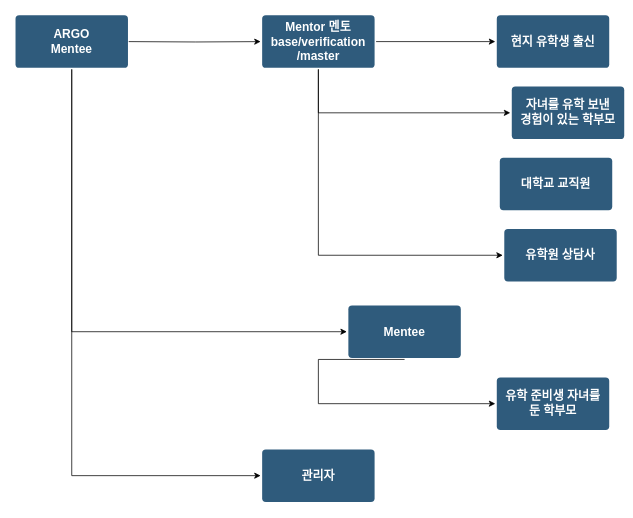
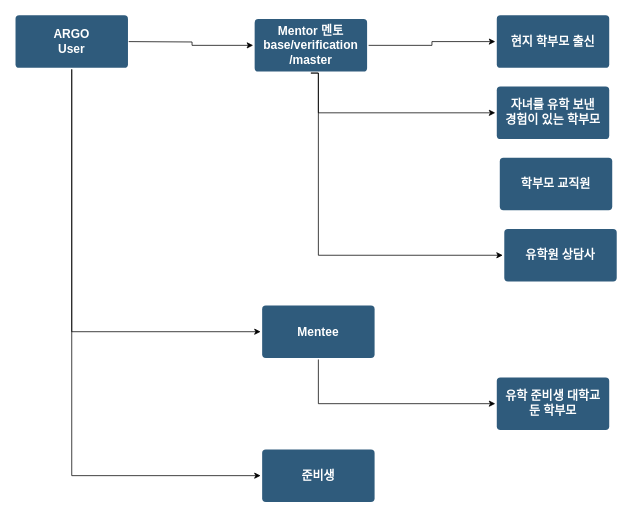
node "ARGO Mentee": label "ARGO Mentee" -> "ARGO User"
node "Mentor 멘토 base/verification /master": moved (318, 42) -> (311, 45)
node "현지 유학생 출신": label "현지 유학생 출신" -> "현지 학부모 출신"
node "자녀를 유학 보낸 경험이 있는 학부모": moved (568, 113) -> (553, 113)
node "대학교 교직원": label "대학교 교직원" -> "학부모 교직원"
node "Mentee": moved (405, 332) -> (318, 332)
node "유학 준비생 자녀를 둔 학부모": label "유학 준비생 자녀를 둔 학부모" -> "유학 준비생 대학교 둔 학부모"
node "관리자": label "관리자" -> "준비생"
